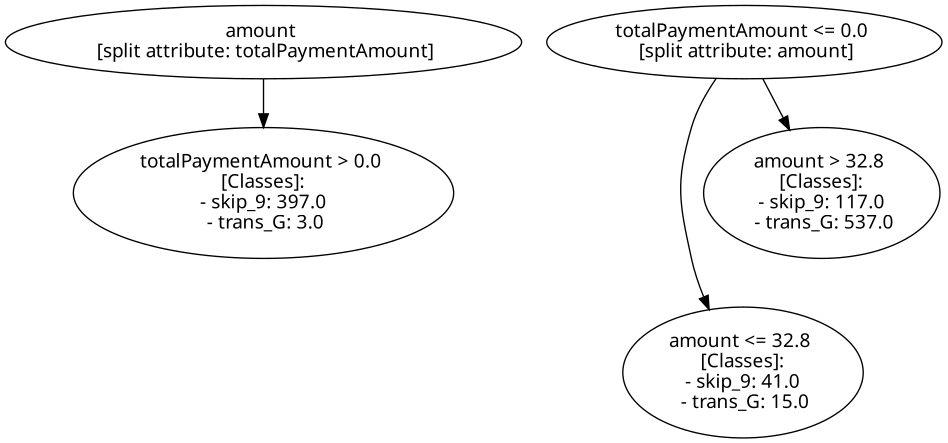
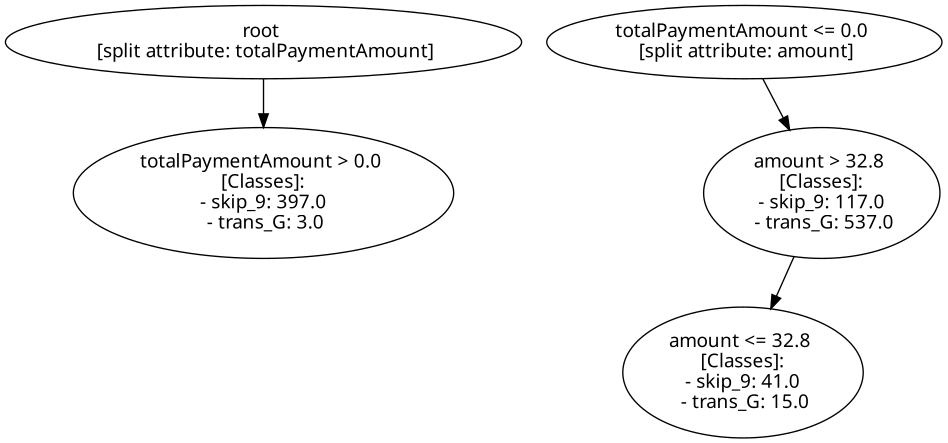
node "amount [split attribute: totalPaymentAmount]": label "amount [split attribute: totalPaymentAmount]" -> "root [split attribute: totalPaymentAmount]"
edge "totalPaymentAmount <= 0.0 [split attribute: amount]" -> "amount <= 32.8 [Classes]: - skip_9: 41.0 - trans_G: 15.0": now "amount > 32.8 [Classes]: - skip_9: 117.0 - trans_G: 537.0" -> "amount <= 32.8 [Classes]: - skip_9: 41.0 - trans_G: 15.0"
